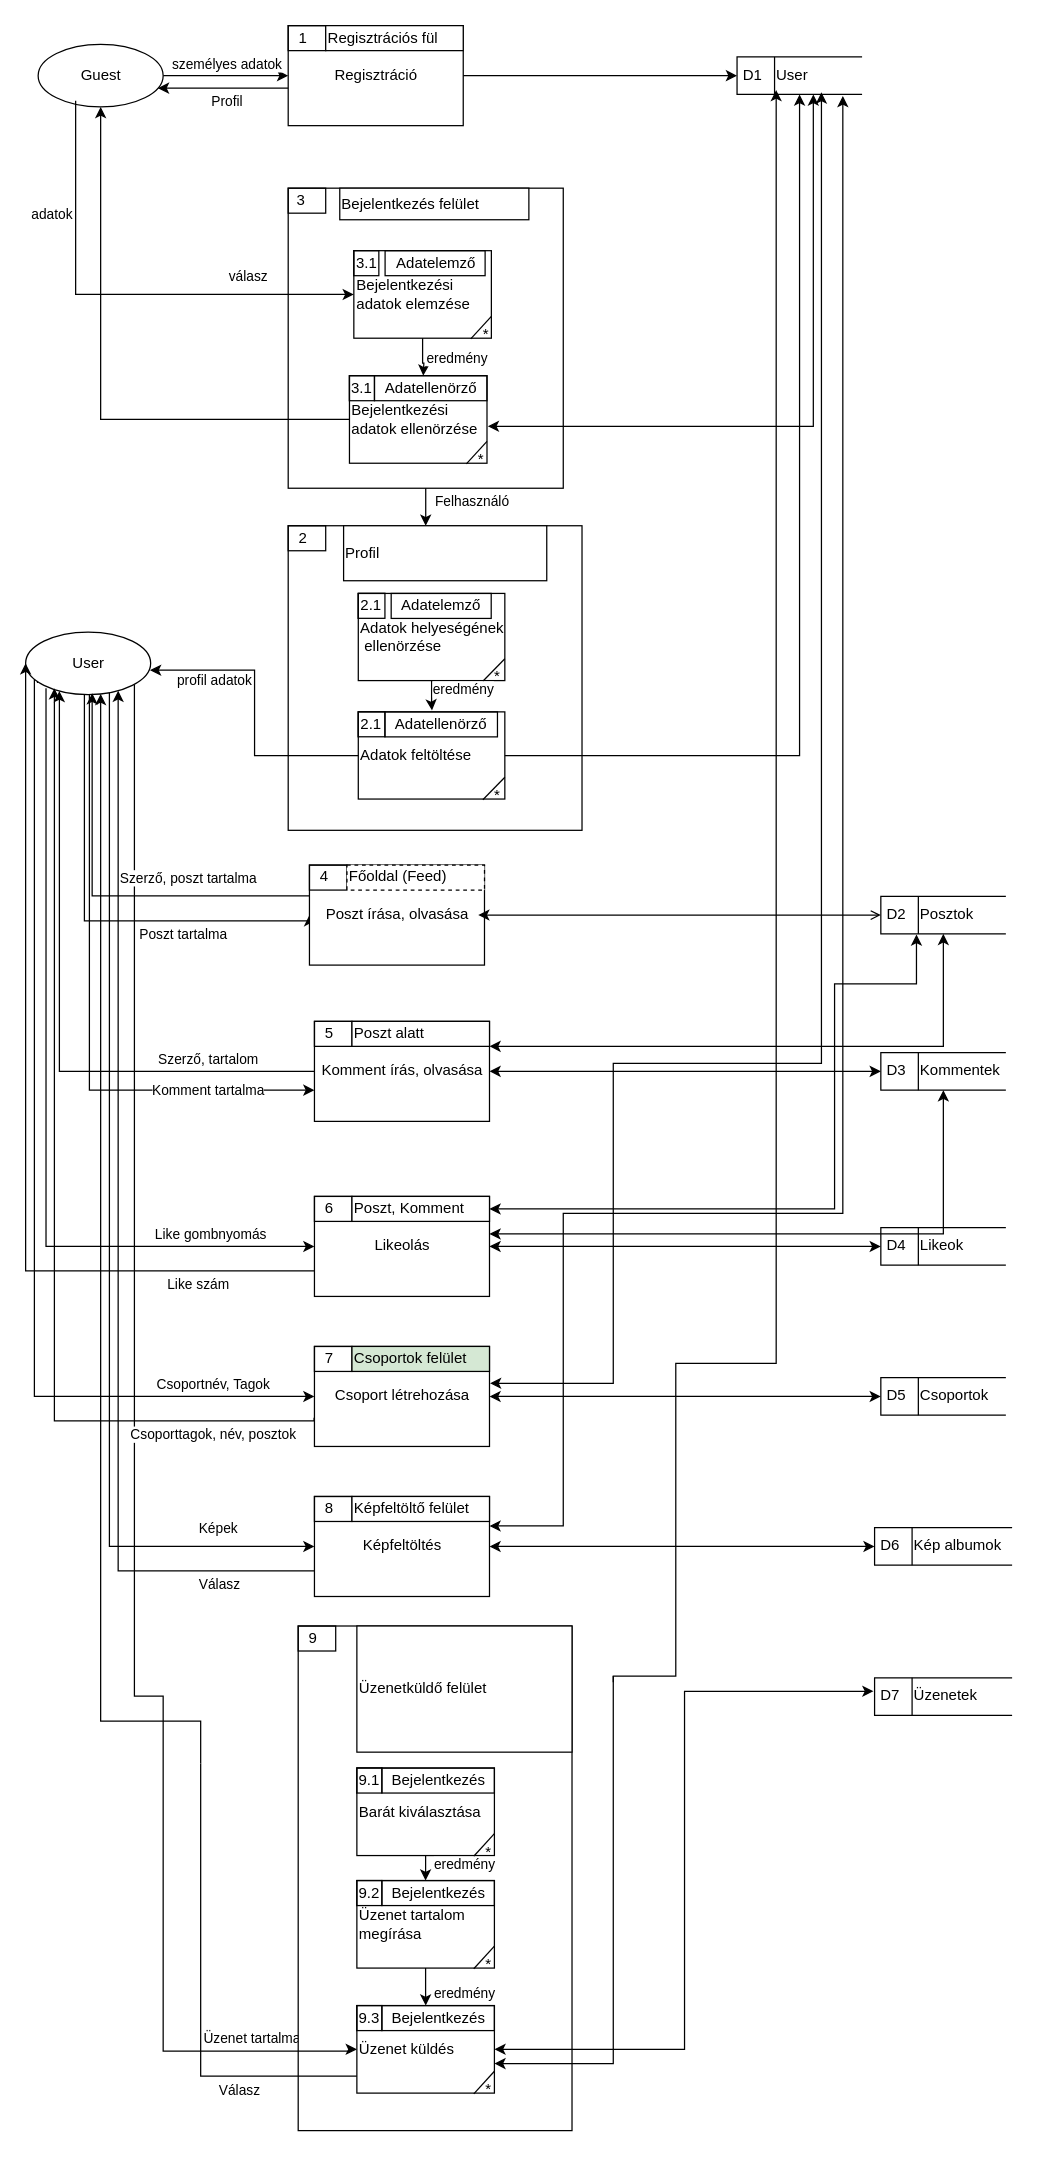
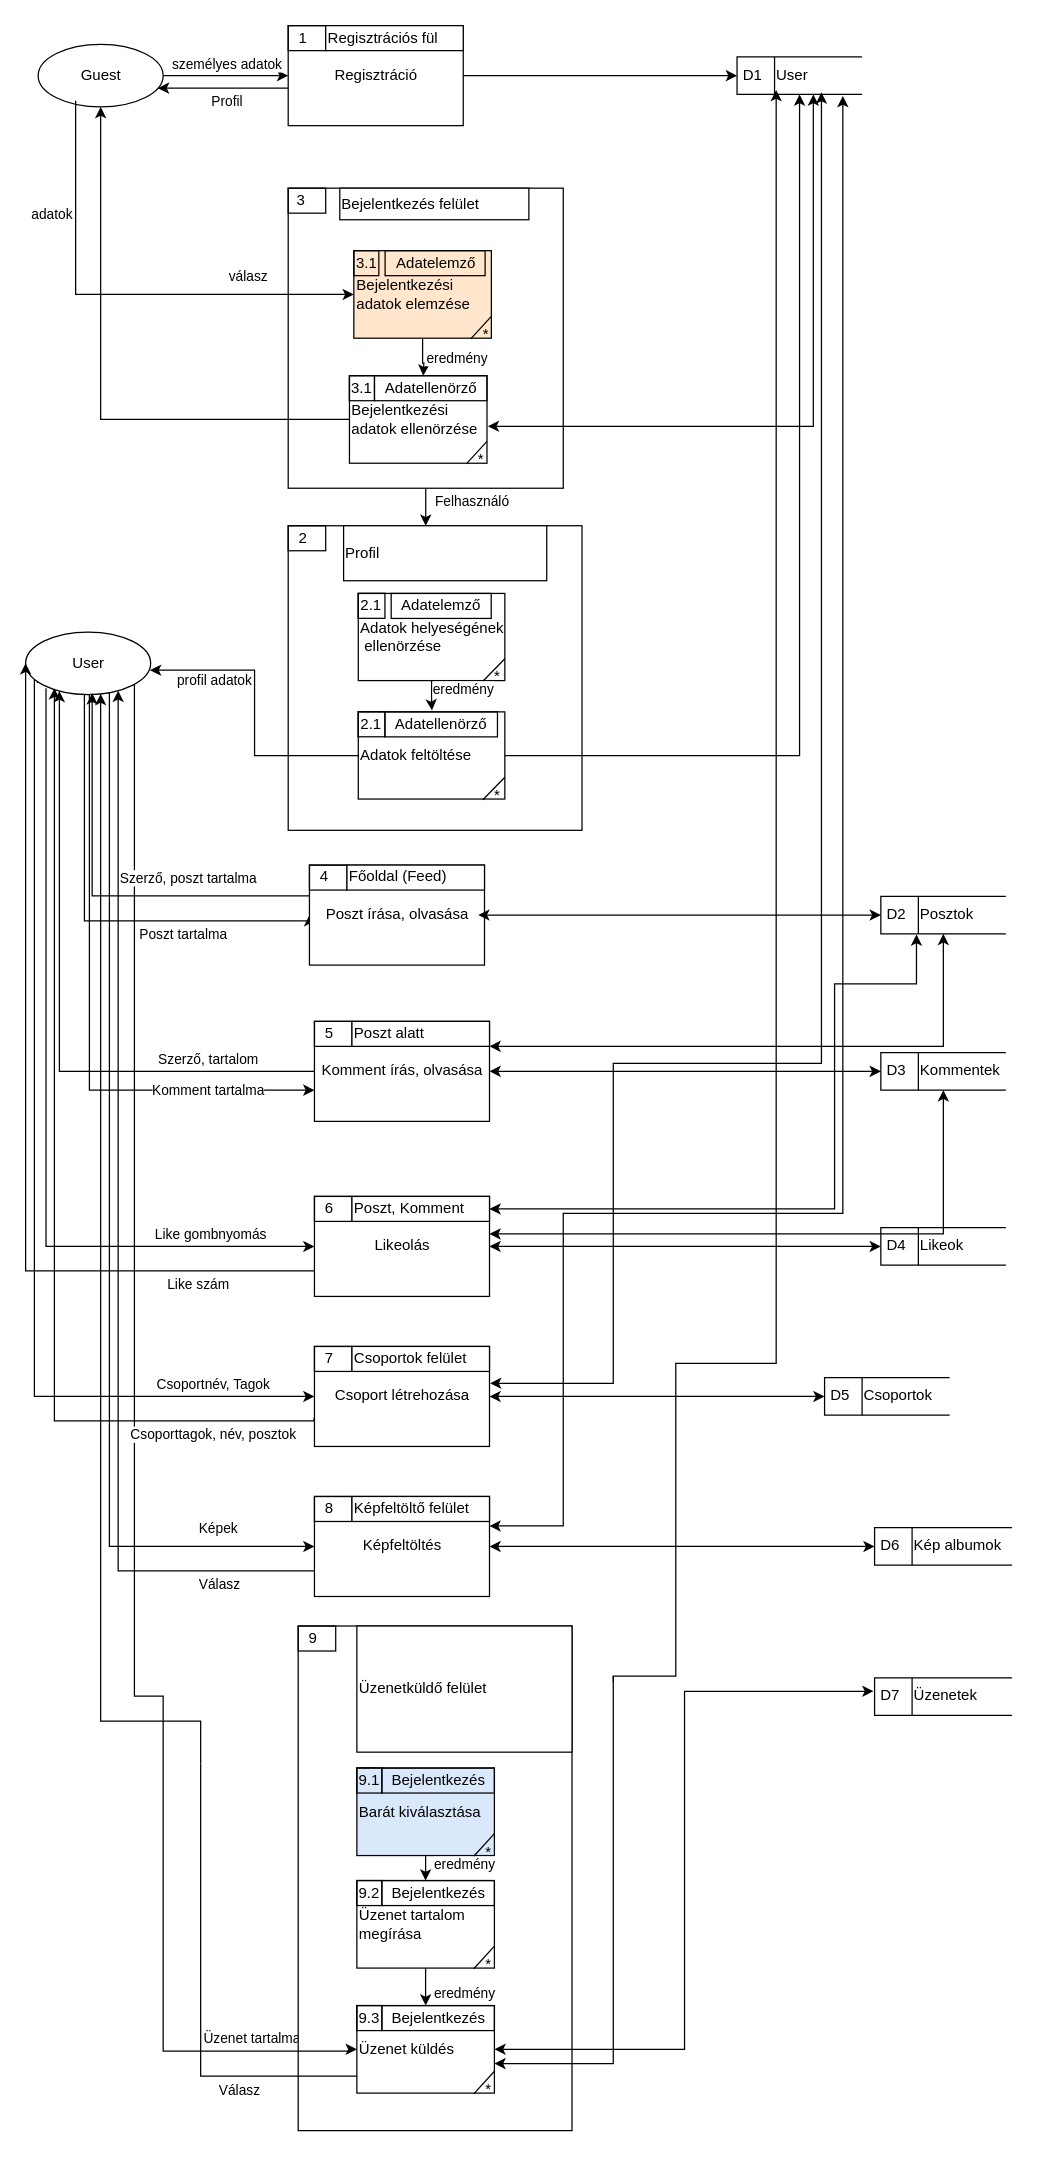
node "Bejelentkezési adatok elemzése": fillcolor #ffffff -> #ffe6cc
node "Főoldal (Feed)": style dashed -> solid
edge "Poszt írása, olvasása" -- "D2 Posztok": arrowhead open -> classic
node "Csoportok felület": fillcolor #d5e8d4 -> #ffffff
node "D5 Csoportok": moved (943, 1396) -> (887, 1396)
node "Barát kiválasztása": fillcolor #ffffff -> #dae8fc
